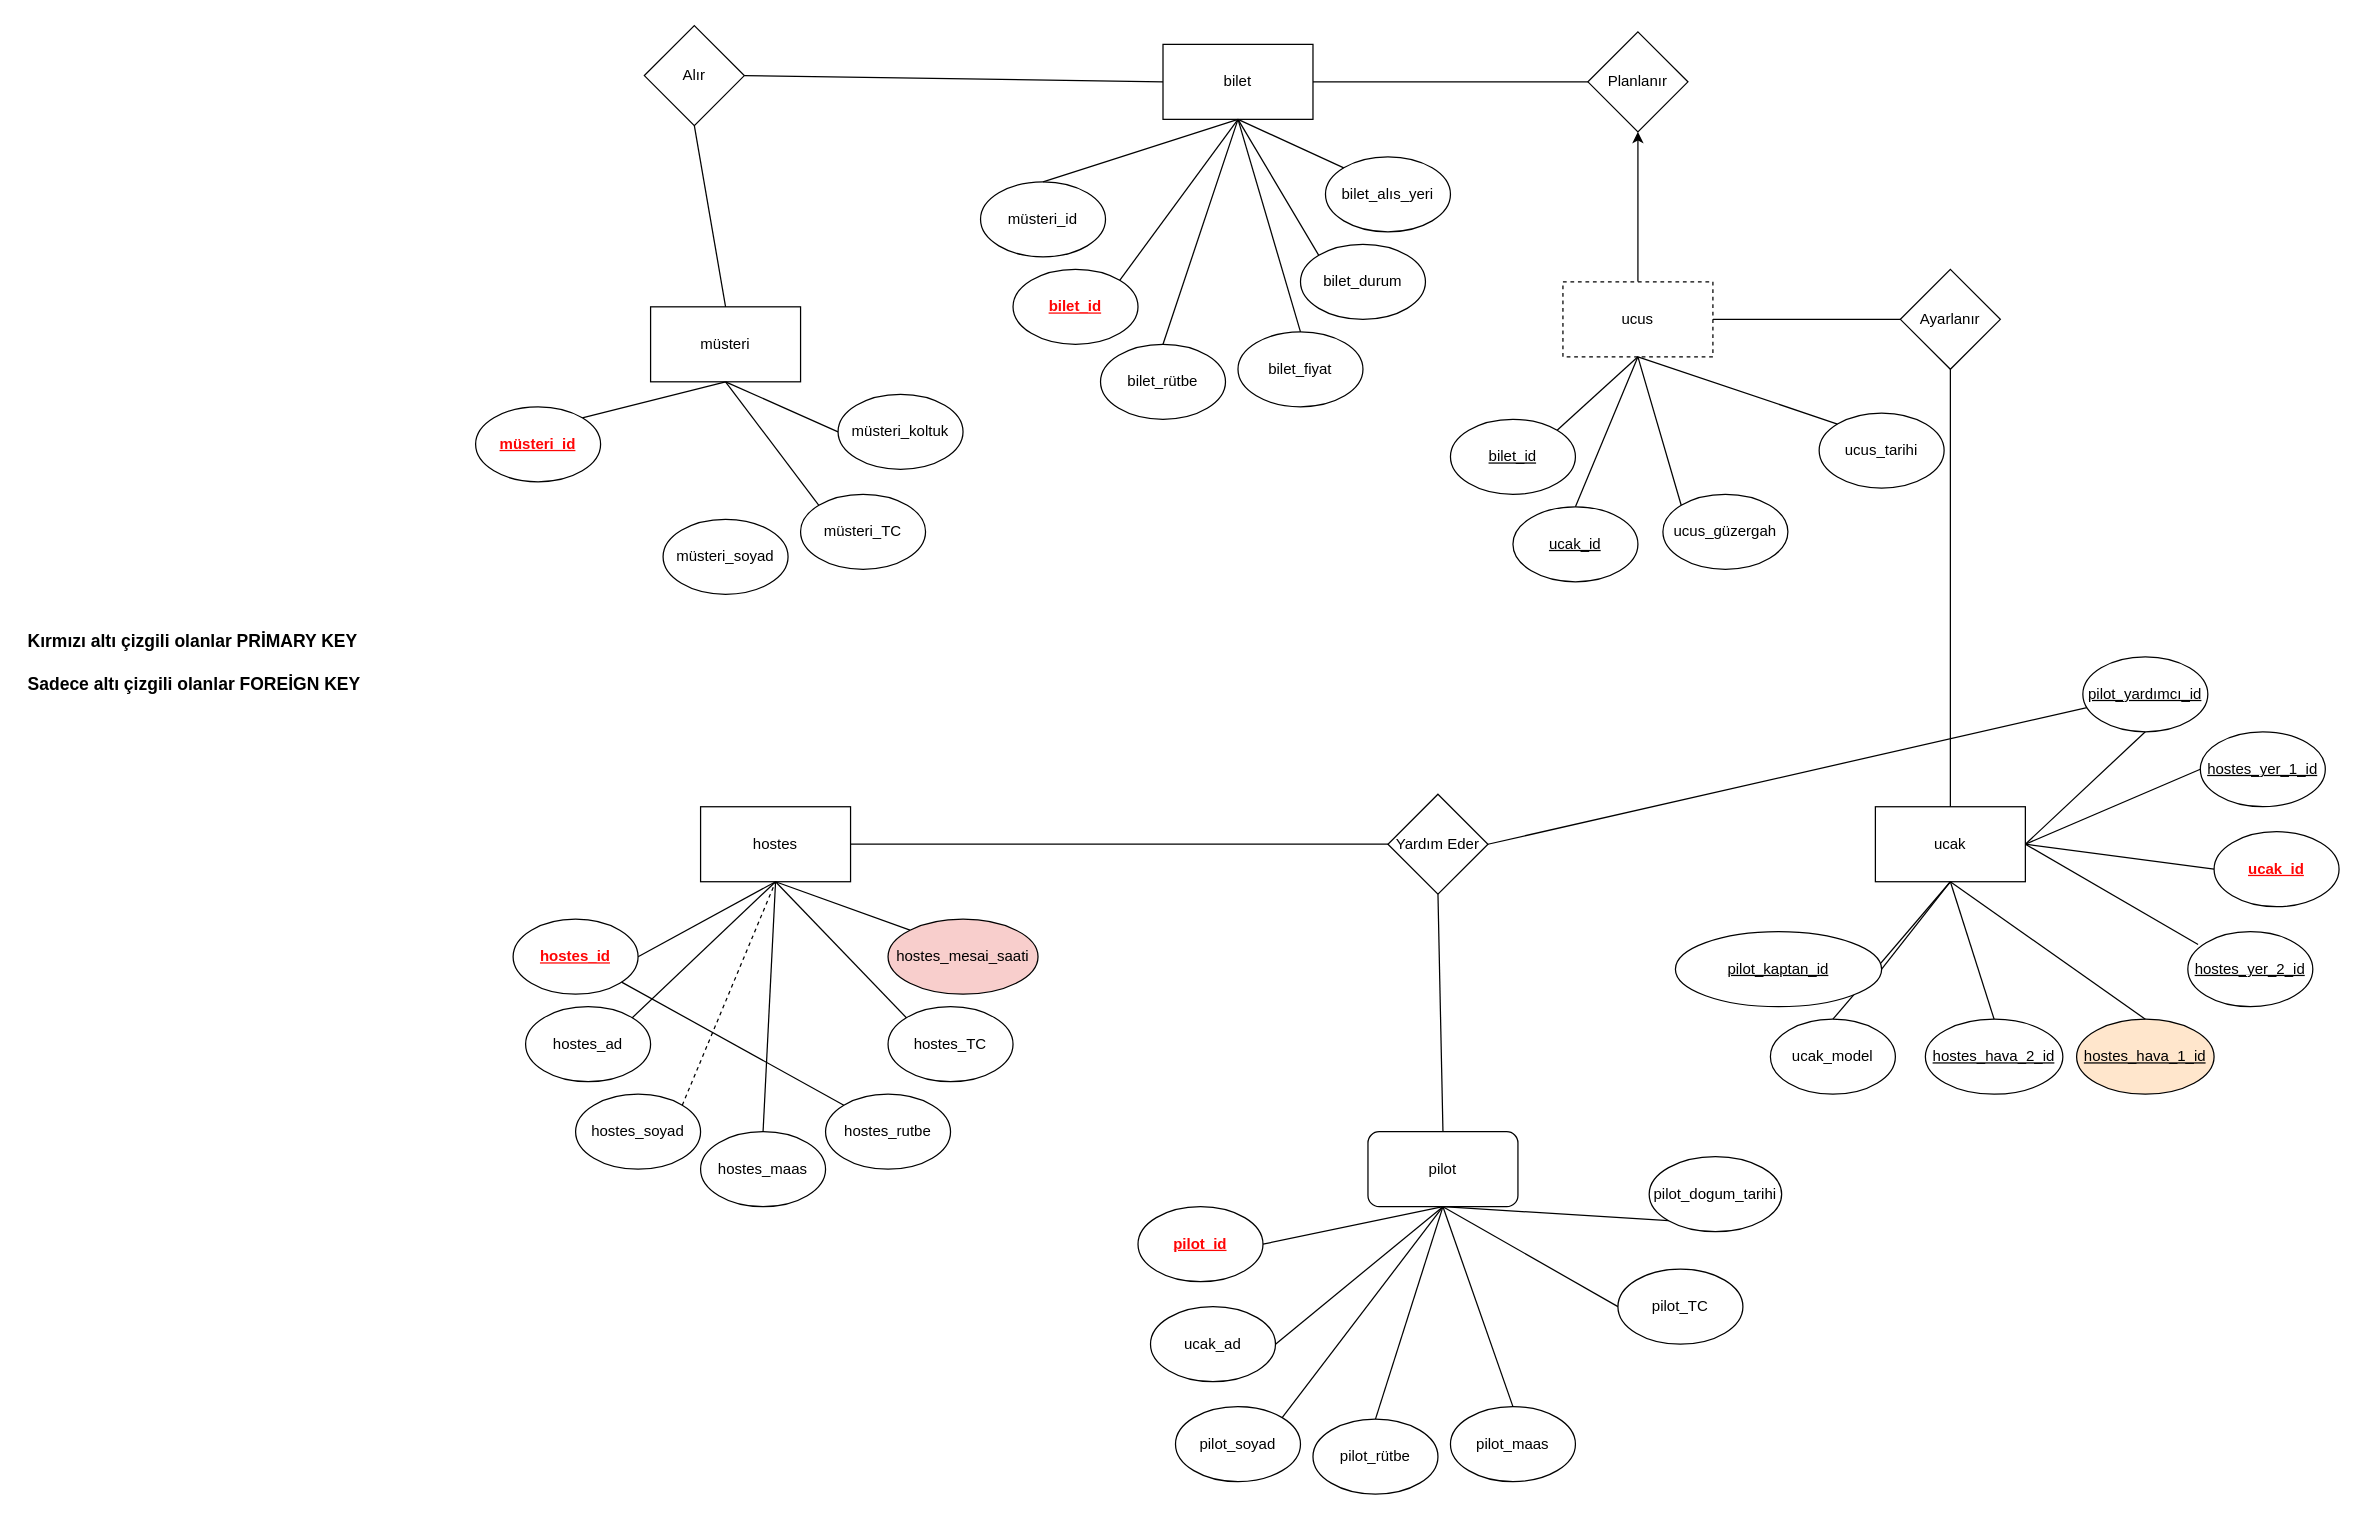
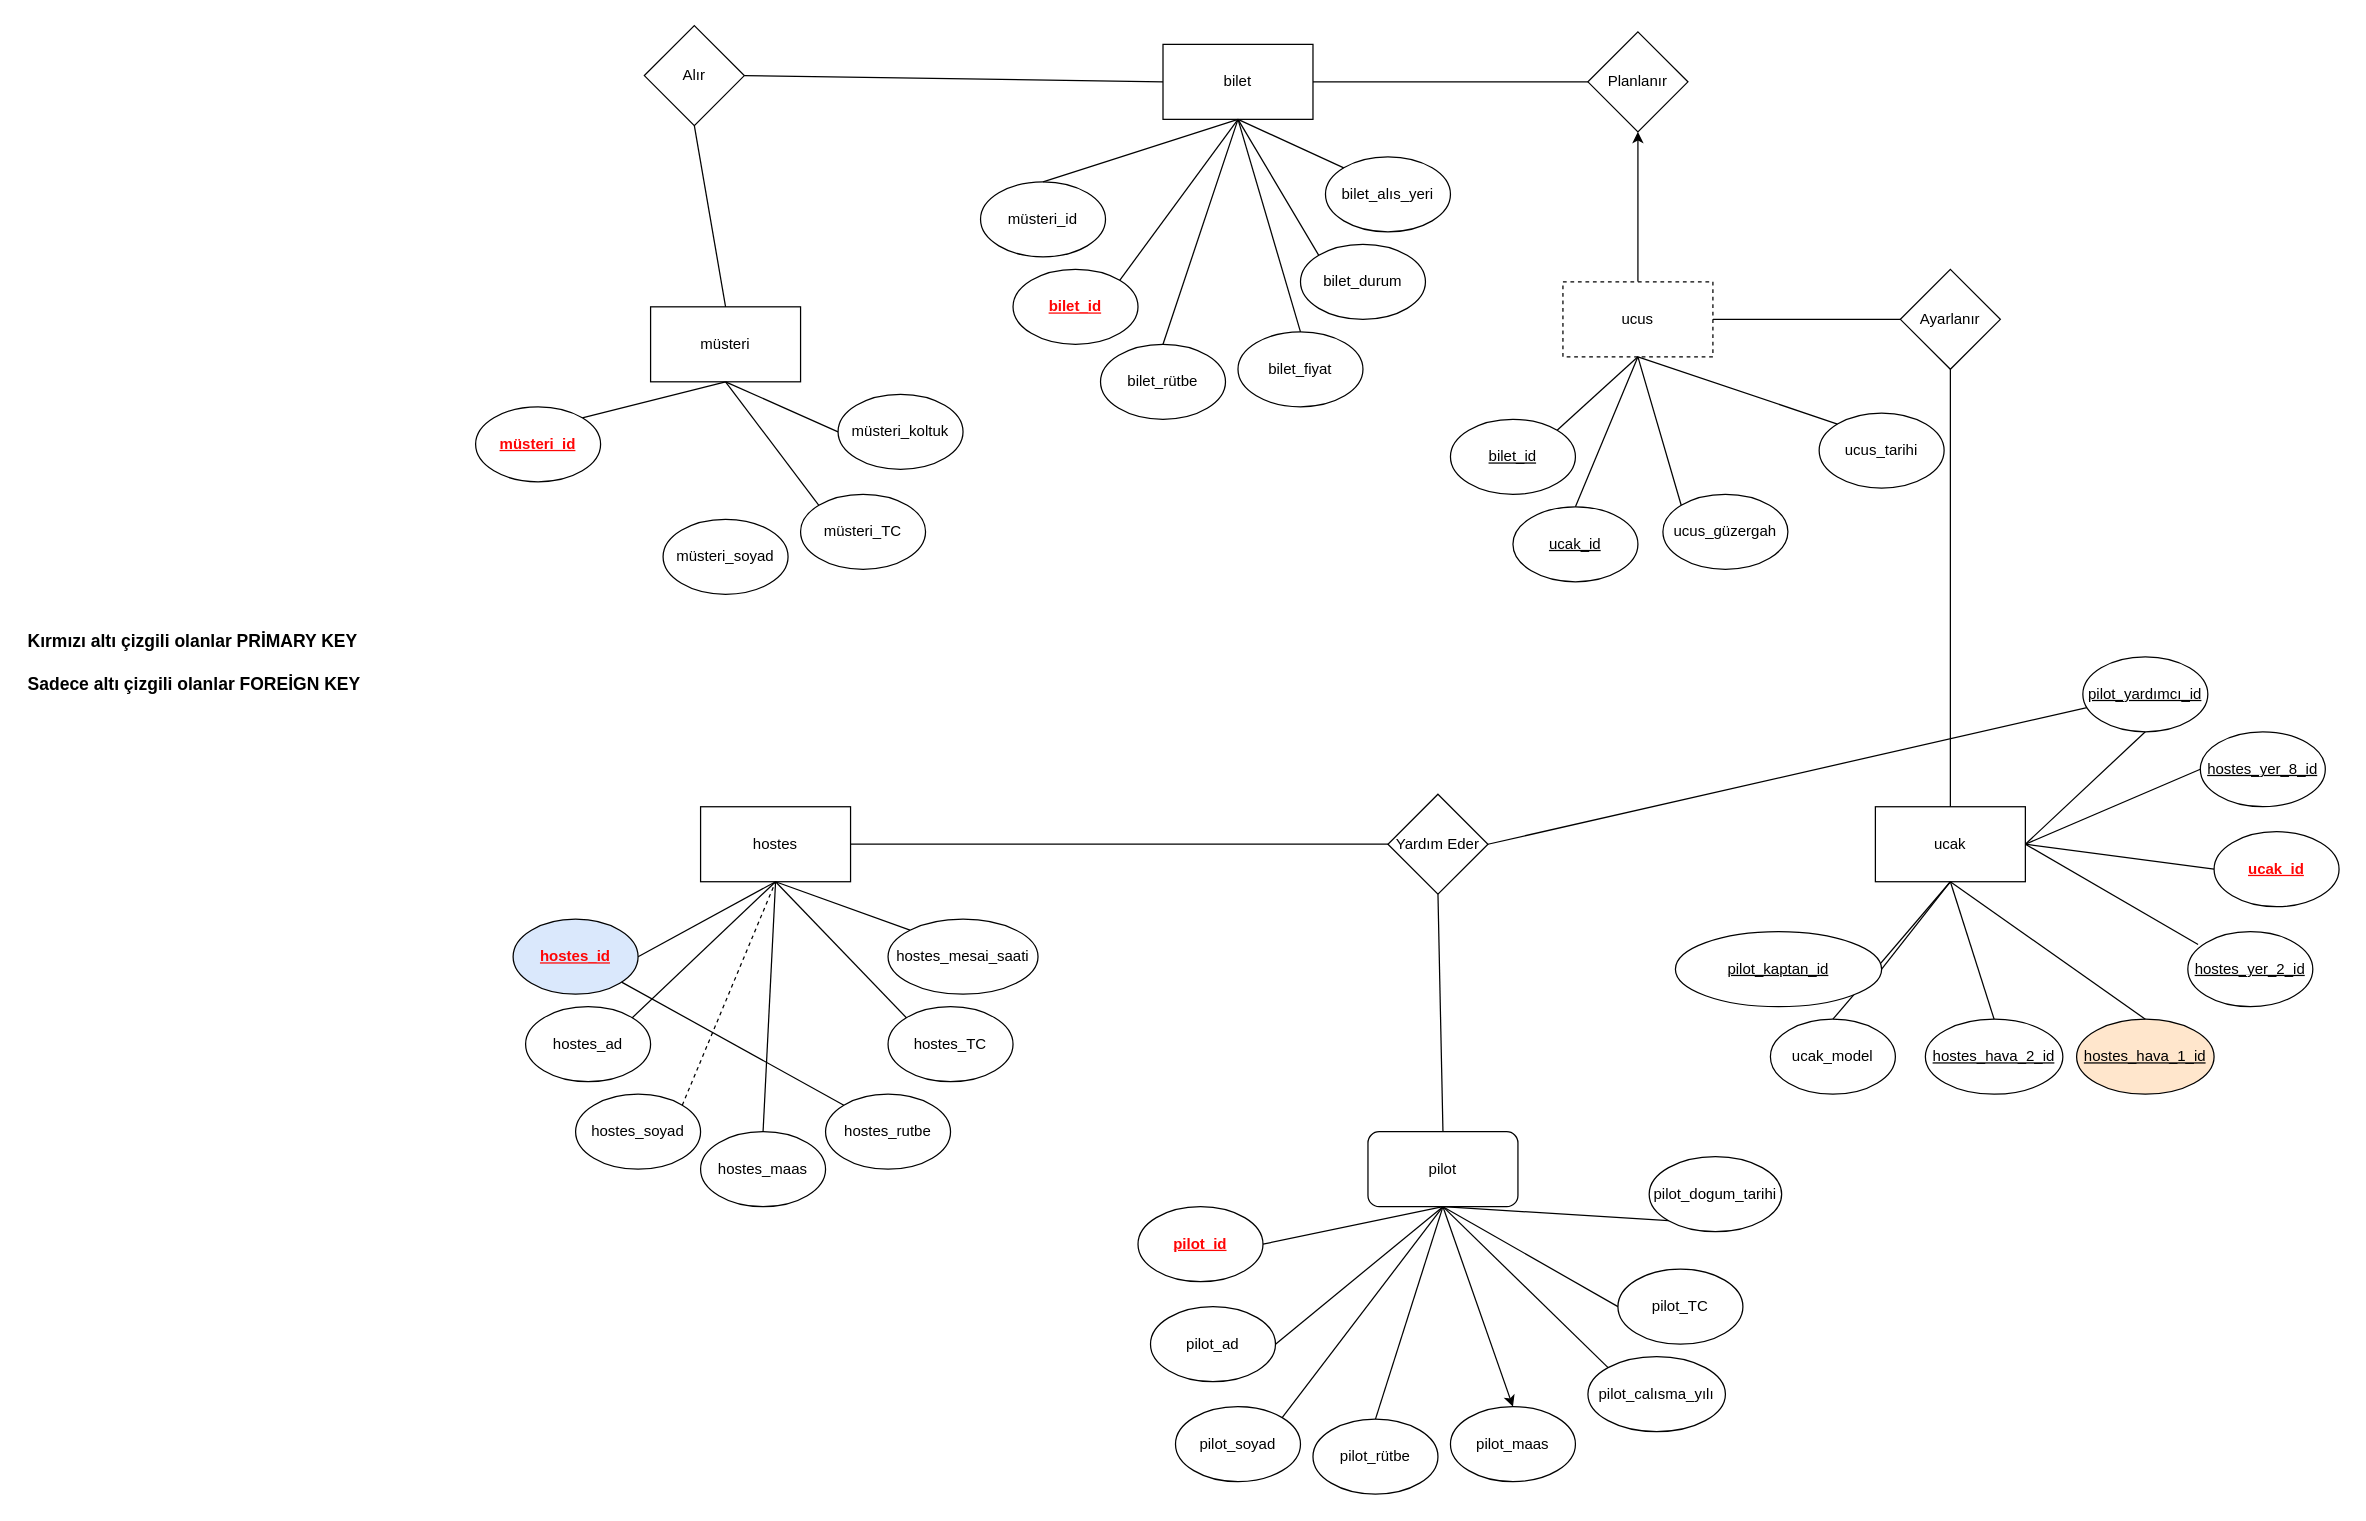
node "hostes_yer_1_id": label "hostes_yer_1_id" -> "hostes_yer_8_id"
node "hostes_id": fillcolor #ffffff -> #dae8fc
node "hostes_mesai_saati": fillcolor #f8cecc -> #ffffff
edge "pilot" -- "pilot_calısma_yılı": added
node "ucak_ad": label "ucak_ad" -> "pilot_ad"
node "pilot_calısma_yılı": added
edge "pilot" -- "pilot_maas": arrowhead none -> classic
